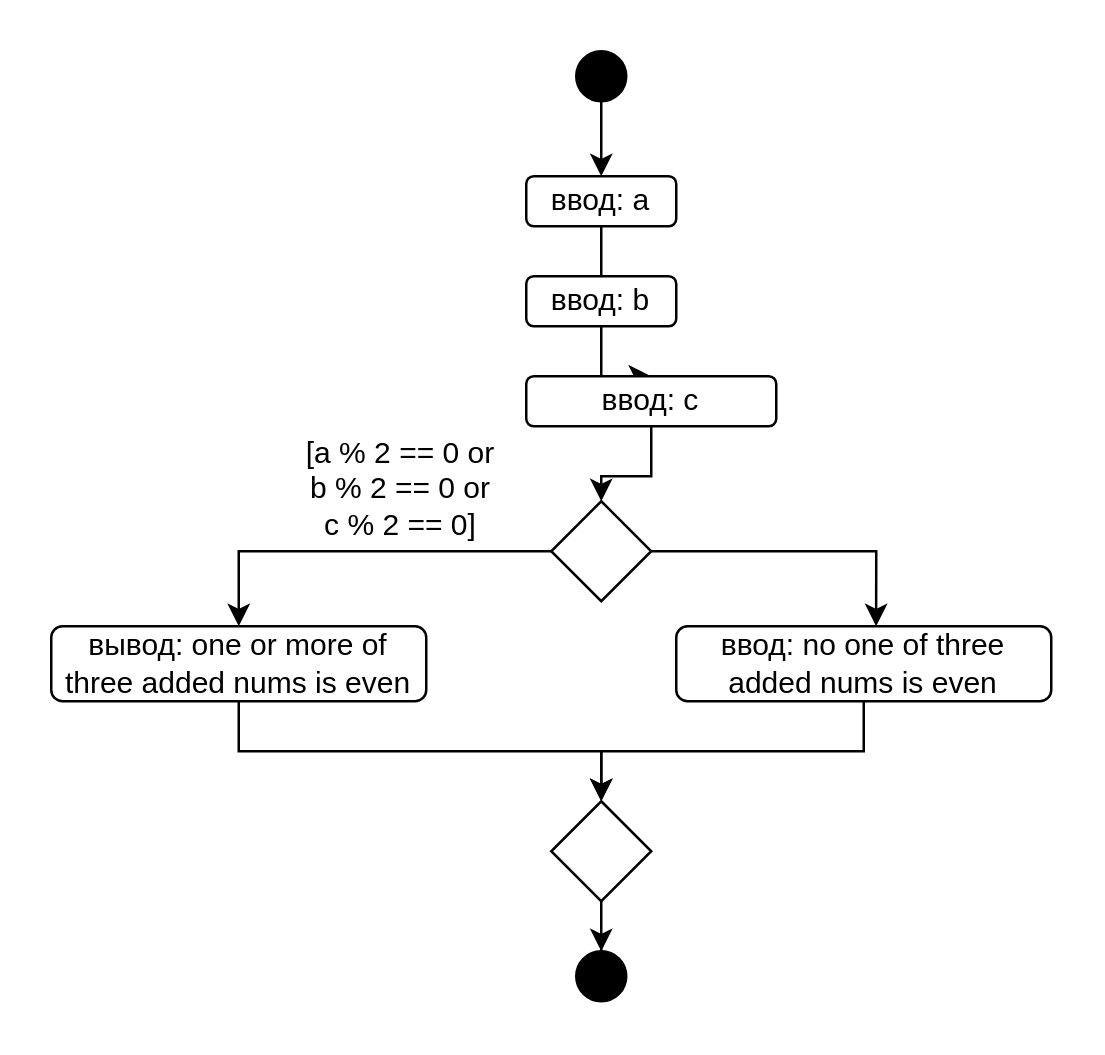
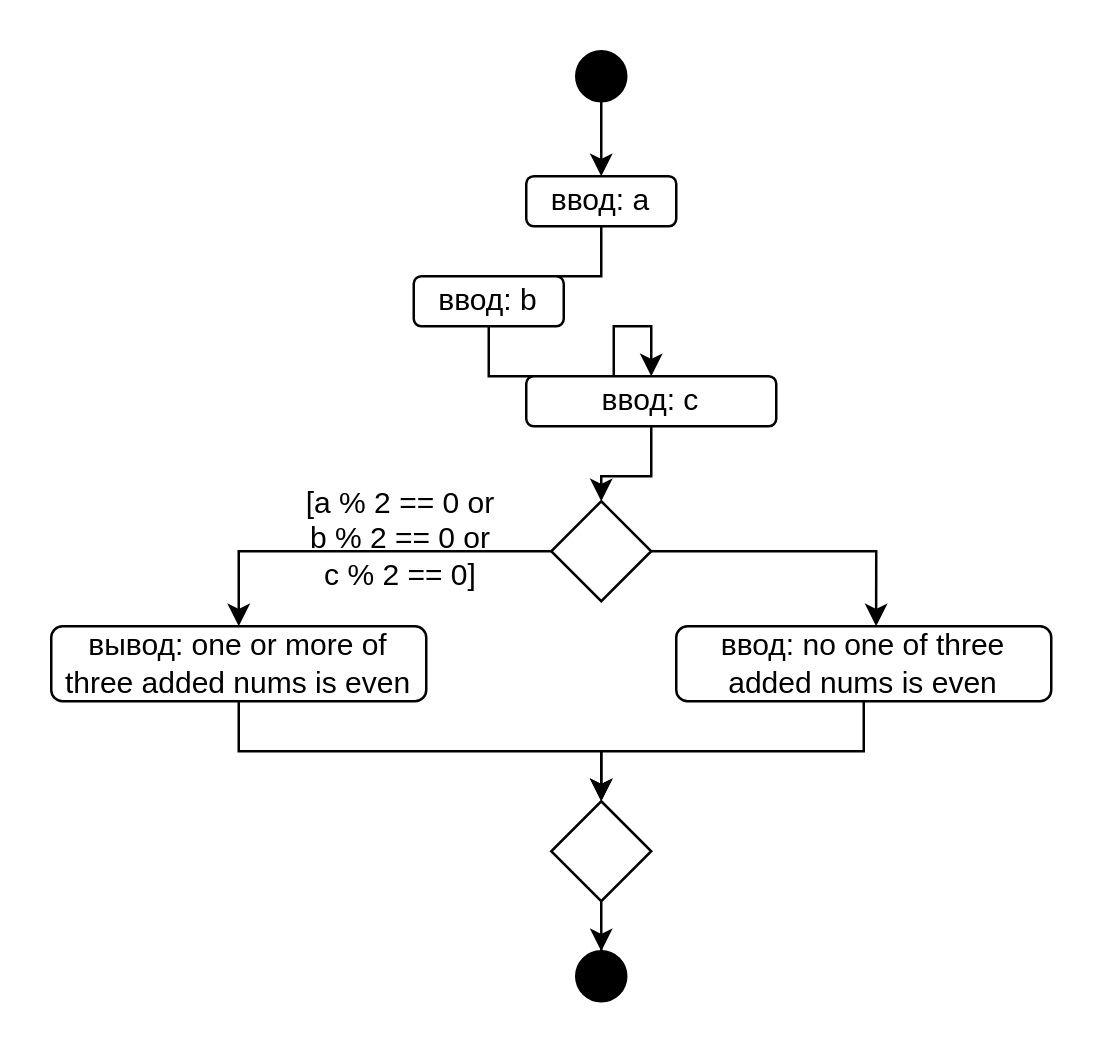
node "ввод: b": moved (601, 301) -> (489, 301)
node "[a % 2 == 0 or b % 2 == 0 or c % 2 == 0]": moved (401, 489) -> (401, 539)
